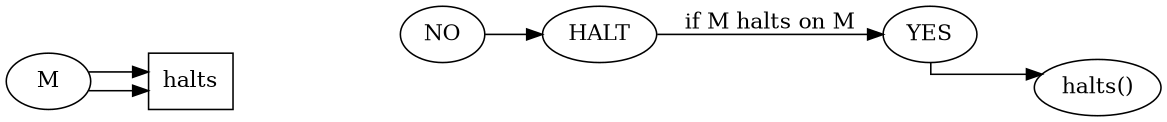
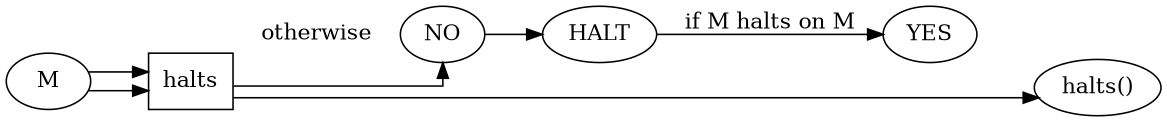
edge "YES" -> "halts()": now "halts" -> "halts()"
edge "halts" -> "NO": added, label "otherwise"
